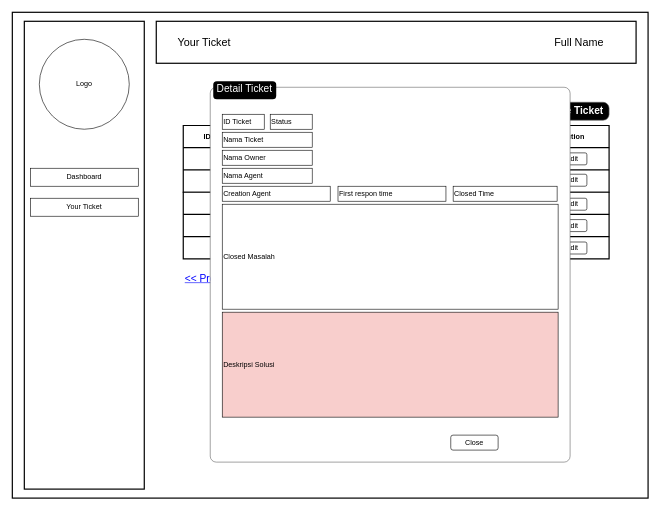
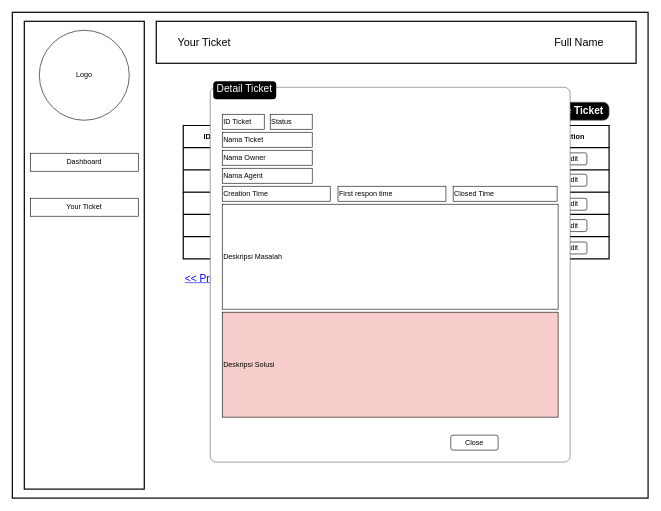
node "Logo": moved (84, 84) -> (84, 75)
node "Dashboard": moved (84, 177) -> (84, 162)
node "Creation Agent": label "Creation Agent" -> "Creation Time"
node "Closed Masalah": label "Closed Masalah" -> "Deskripsi Masalah"
